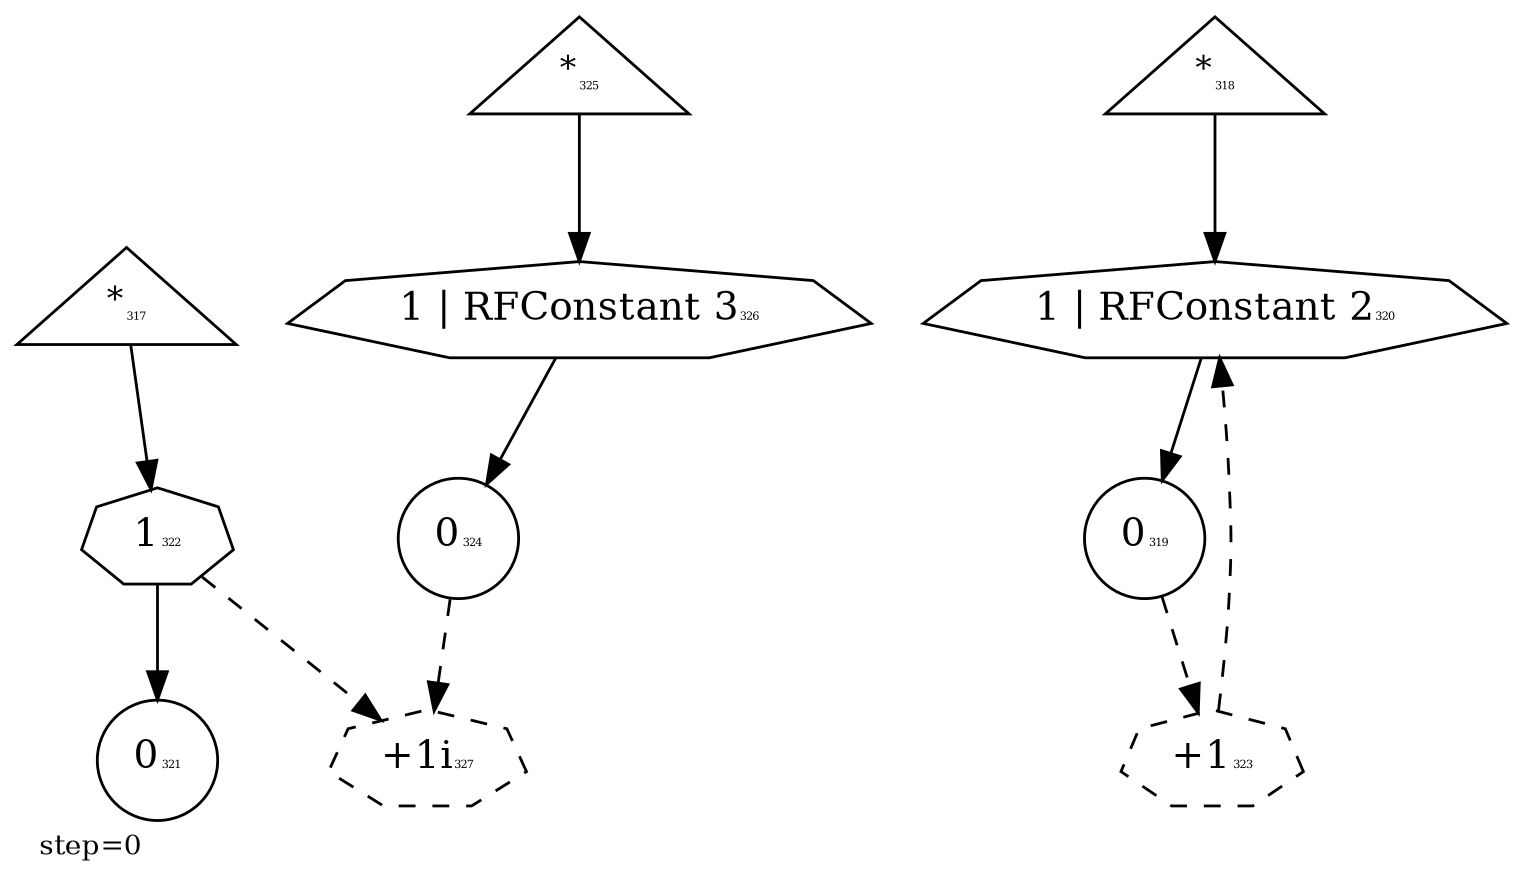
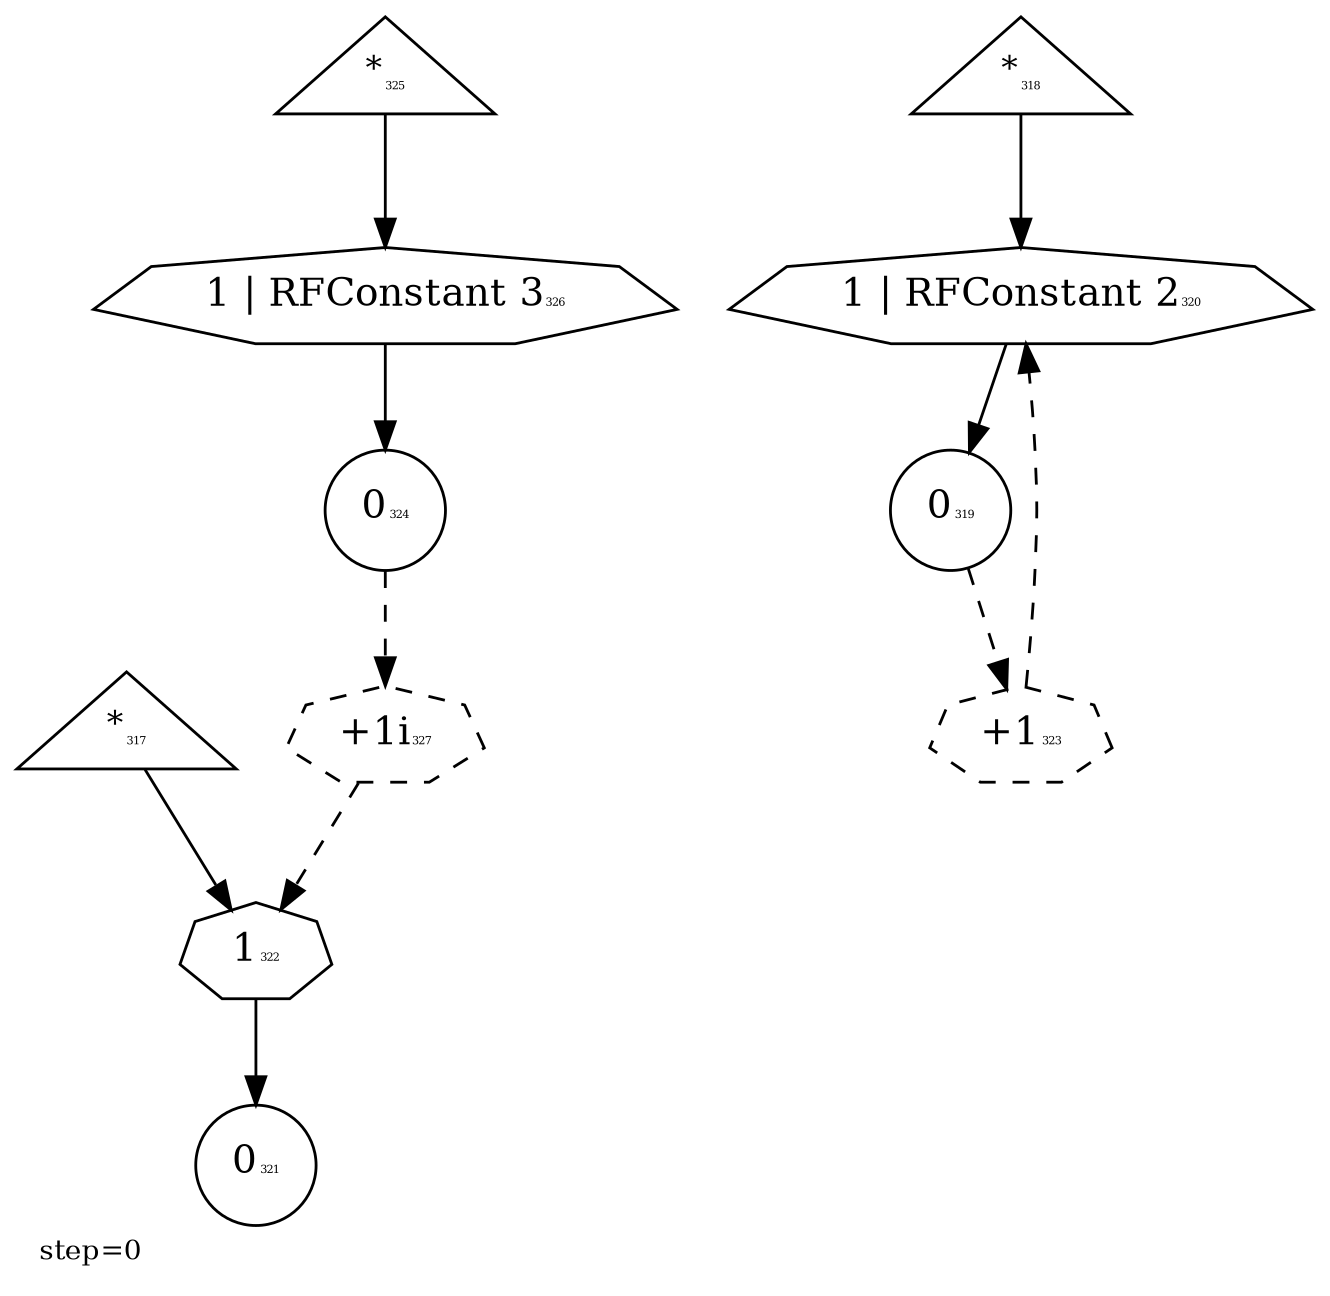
edge "1" -> "+1i": reversed
